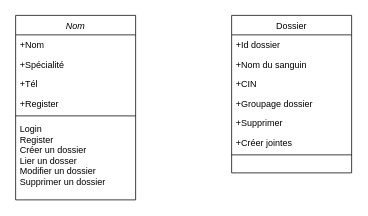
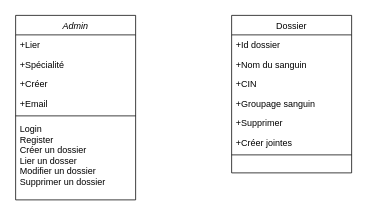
node "Nom": label "Nom" -> "Admin"
node "+Nom": label "+Nom" -> "+Lier"
node "+Tél": label "+Tél" -> "+Créer"
node "+Register": label "+Register" -> "+Email"
node "+Groupage dossier": label "+Groupage dossier" -> "+Groupage sanguin"
